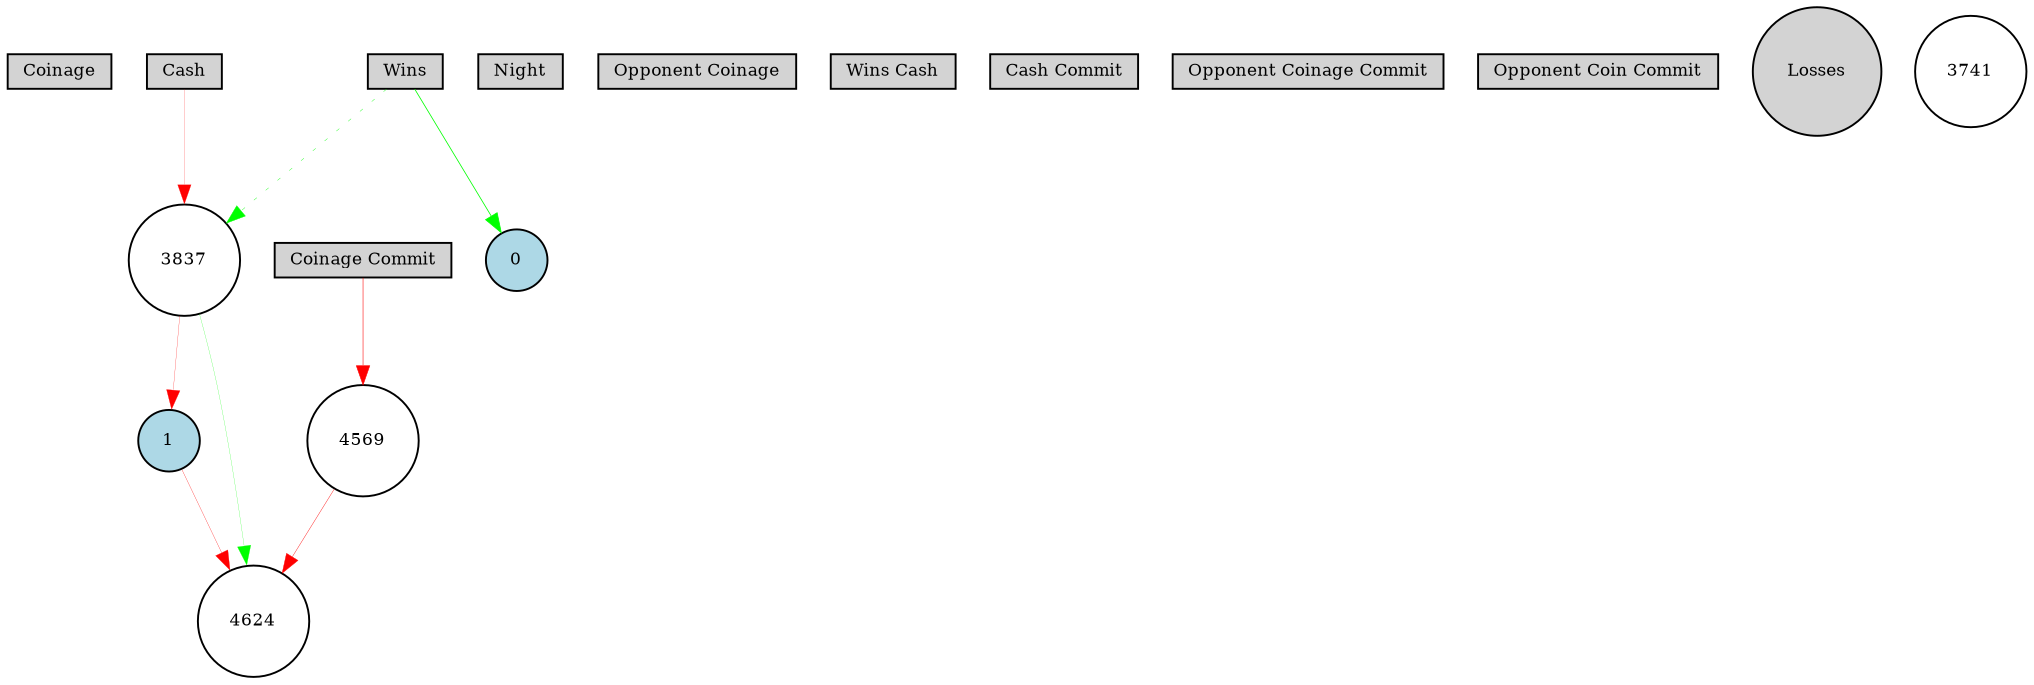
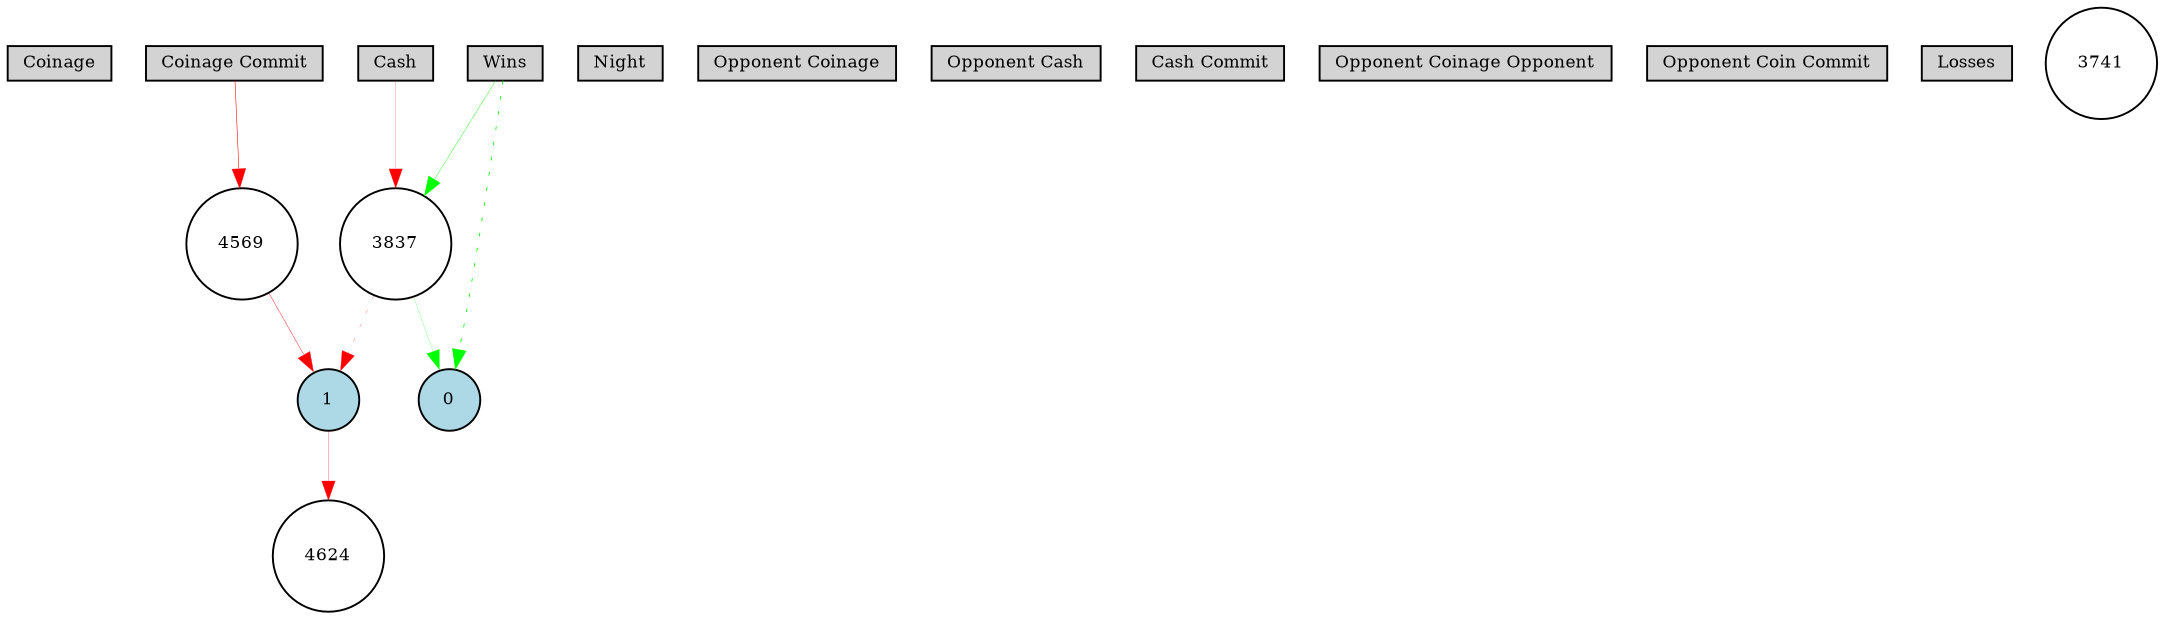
node "Wins Cash": label "Wins Cash" -> "Opponent Cash"
node "Opponent Coinage Commit": label "Opponent Coinage Commit" -> "Opponent Coinage Opponent"
node "Losses": shape circle -> box
edge "Wins" -> "3837": style dotted -> solid
edge "Wins" -> "0": style solid -> dotted
edge "3837" -> "1": style solid -> dotted
edge "3837" -> "4624": now "3837" -> "0"
edge "4569" -> "4624": now "4569" -> "1"
